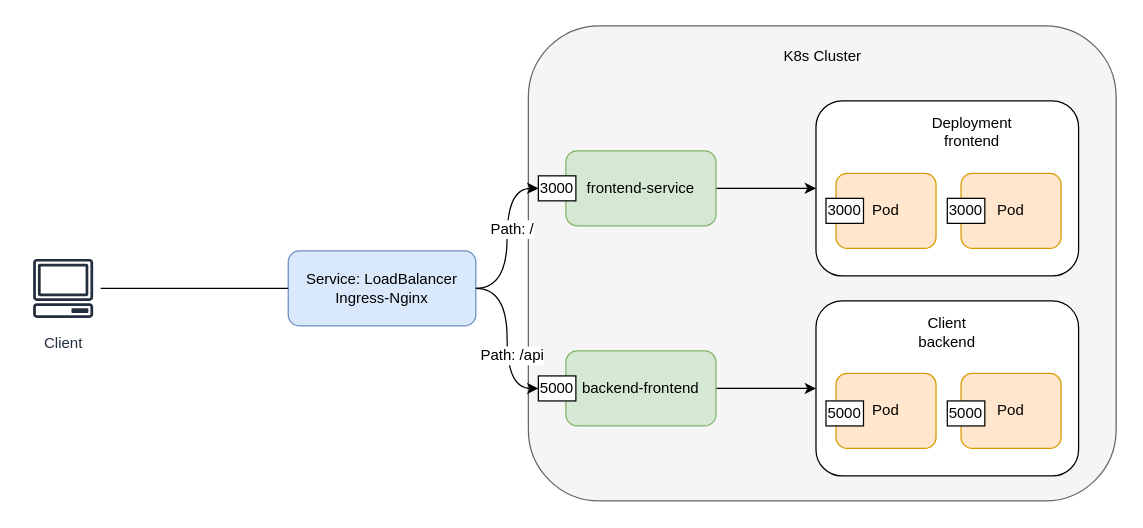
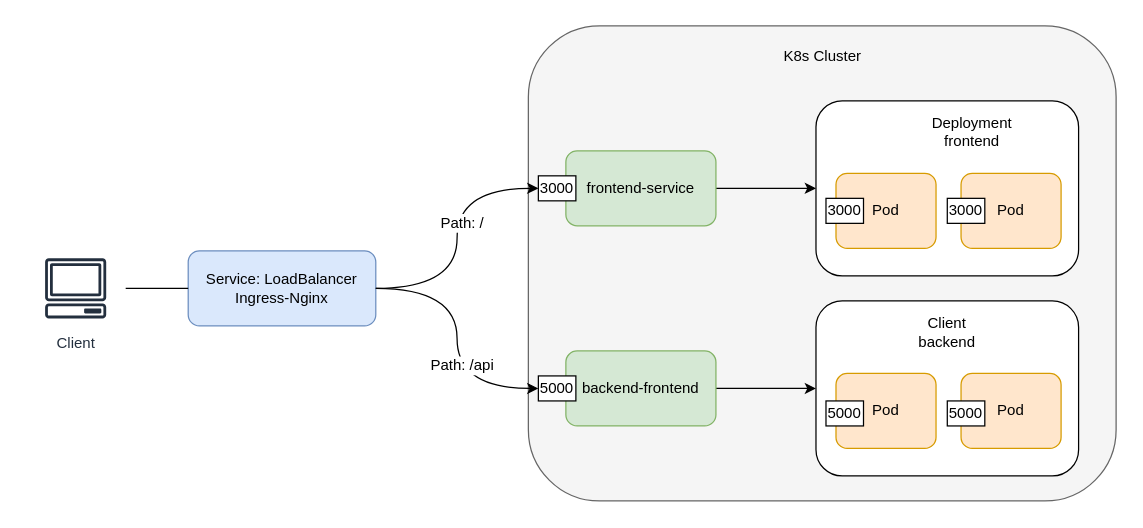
node "Client": size 75x75 -> 100x75
node "Service: LoadBalancer Ingress-Nginx": moved (382, 288) -> (282, 288)
